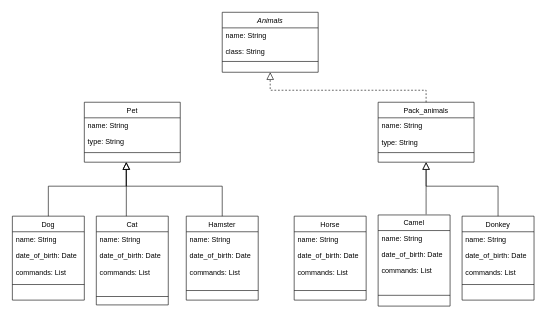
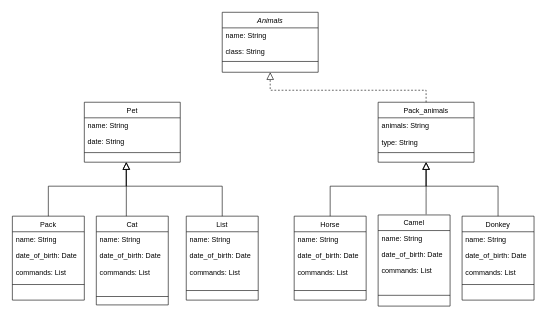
node "name: String type: String": label "name: String type: String" -> "animals: String type: String"
node "type: String": label "type: String" -> "date: String"
edge "Horse" -> "Pack_animals": added
node "Dog": label "Dog" -> "Pack"
node "Hamster": label "Hamster" -> "List"
